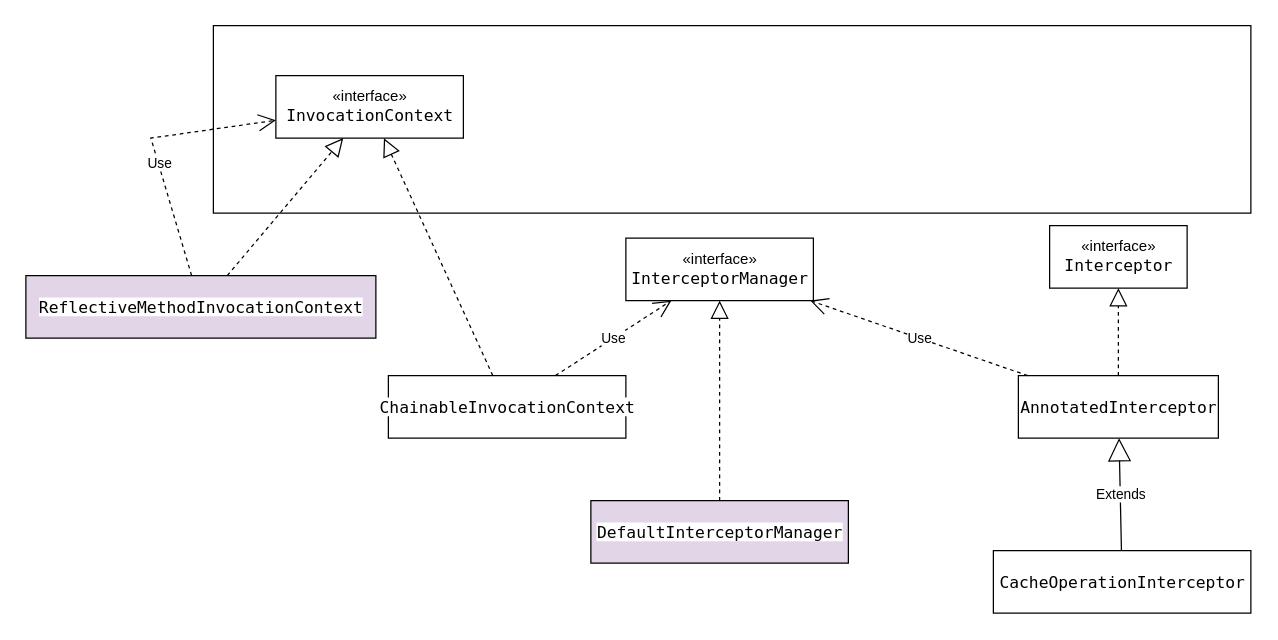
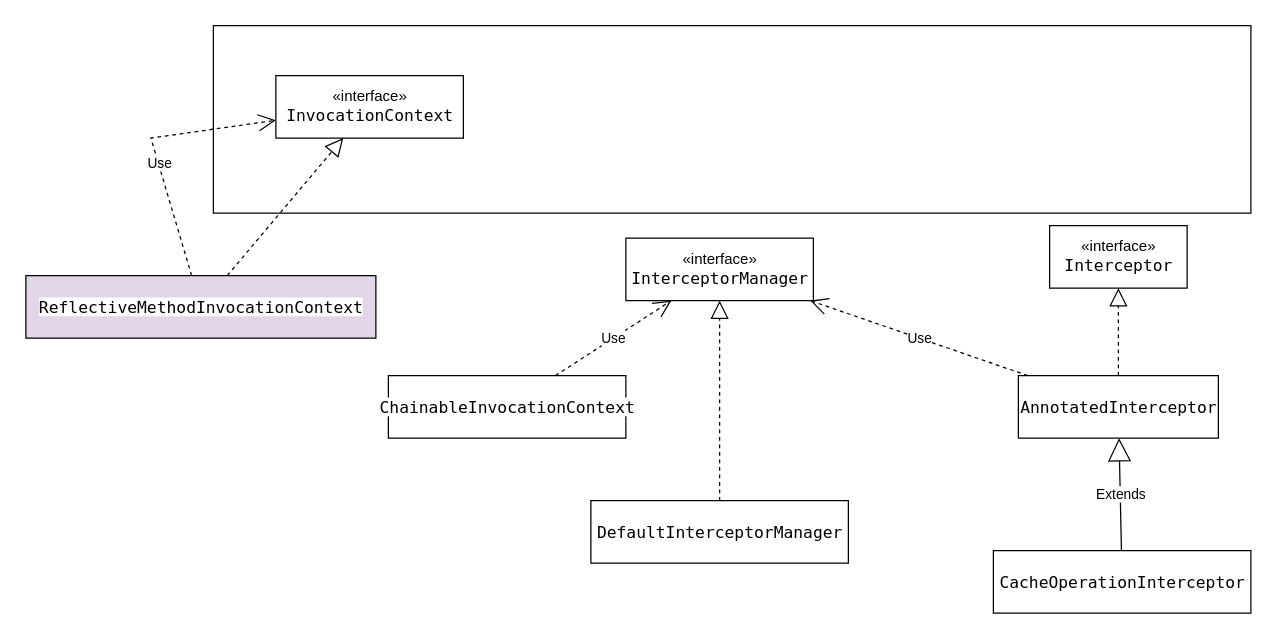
edge "ChainableInvocationContext" -> "«interface» InvocationContext": removed
node "DefaultInterceptorManager": fillcolor #e1d5e7 -> #ffffff
